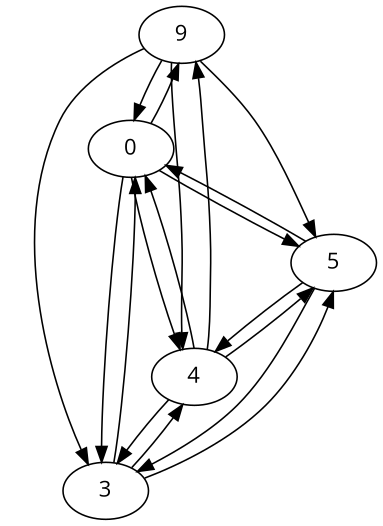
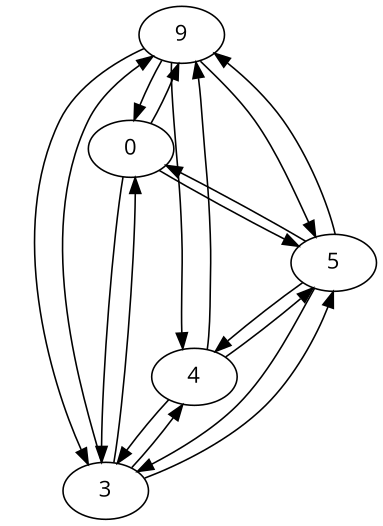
edge "5" -> "9": added
edge "3" -> "9": added
edge "0" -> "4": removed
edge "4" -> "0": removed
